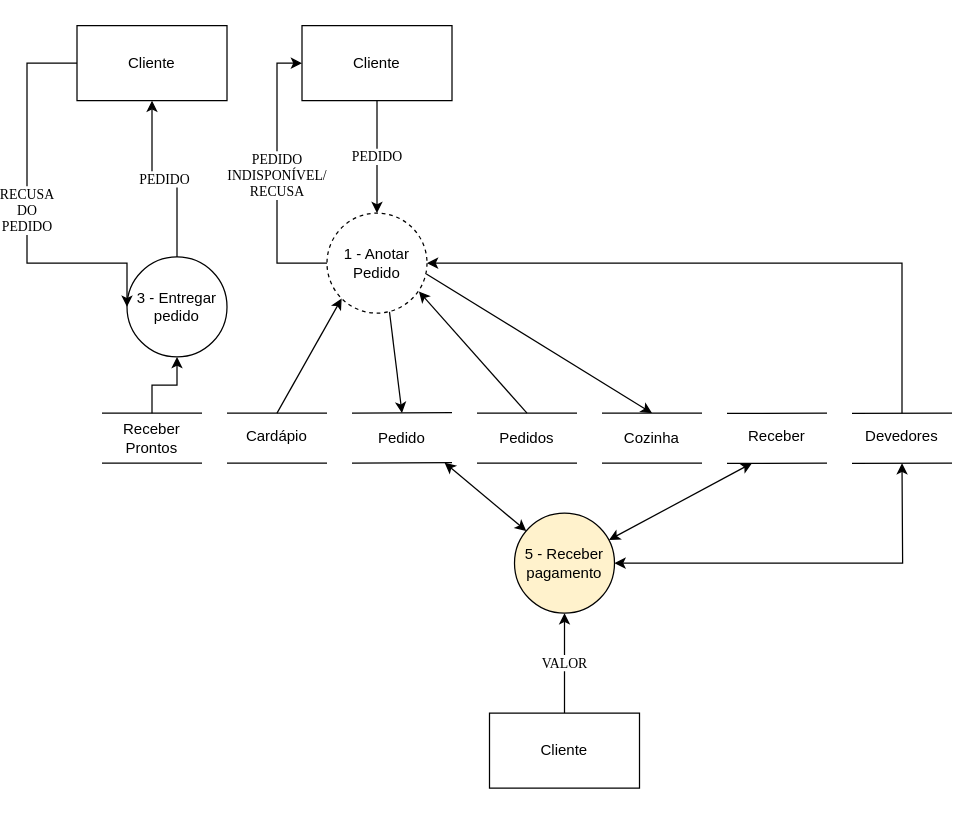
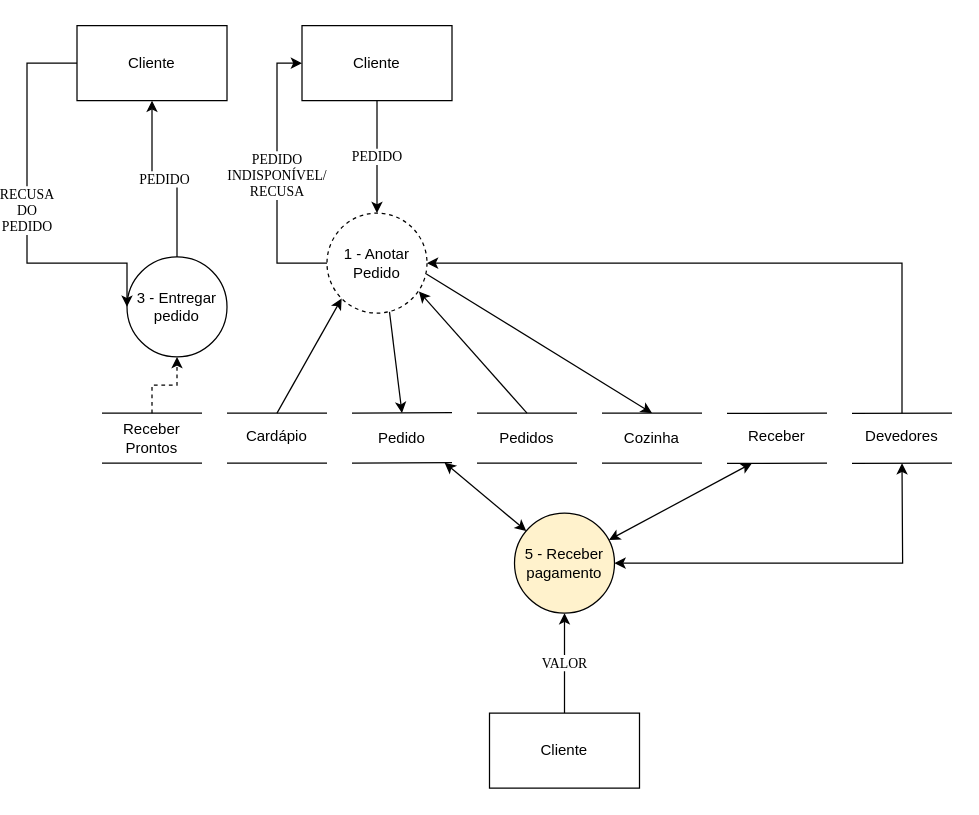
edge "Receber Prontos" -> "3 - Entregar pedido": style solid -> dashed
